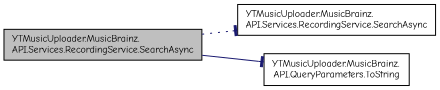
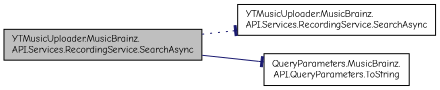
node "YTMusicUploader.MusicBrainz. API.QueryParameters.ToString": label "YTMusicUploader.MusicBrainz. API.QueryParameters.ToString" -> "QueryParameters.MusicBrainz. API.QueryParameters.ToString"
